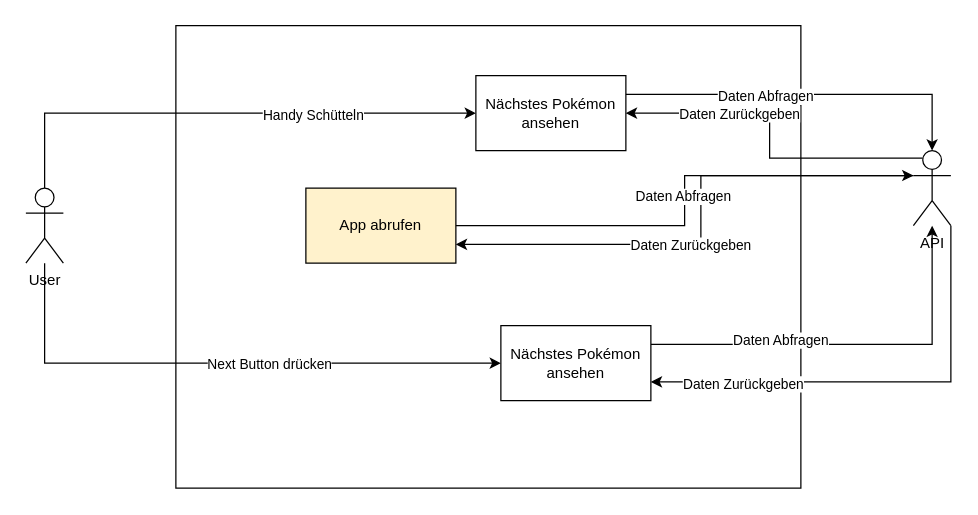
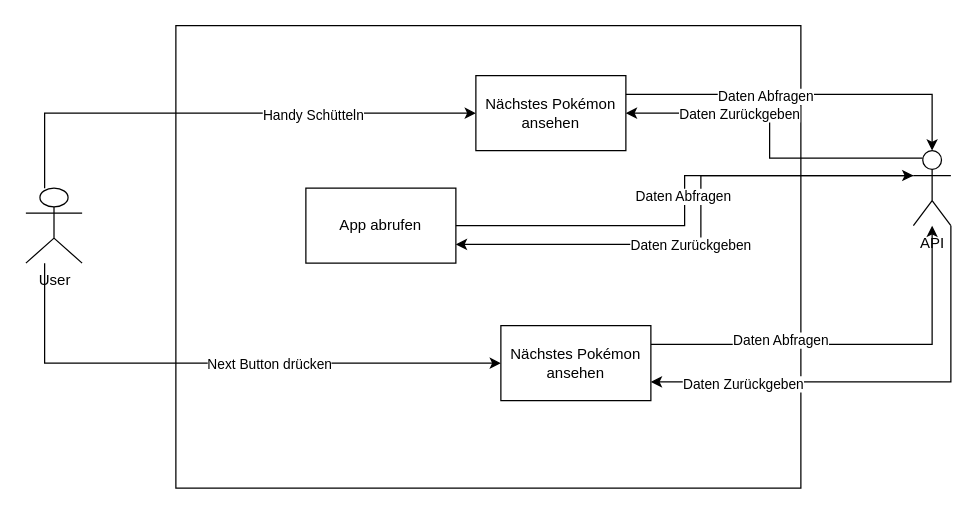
node "User": size 38x75 -> 56x75
node "App abrufen": fillcolor #fff2cc -> #ffffff
